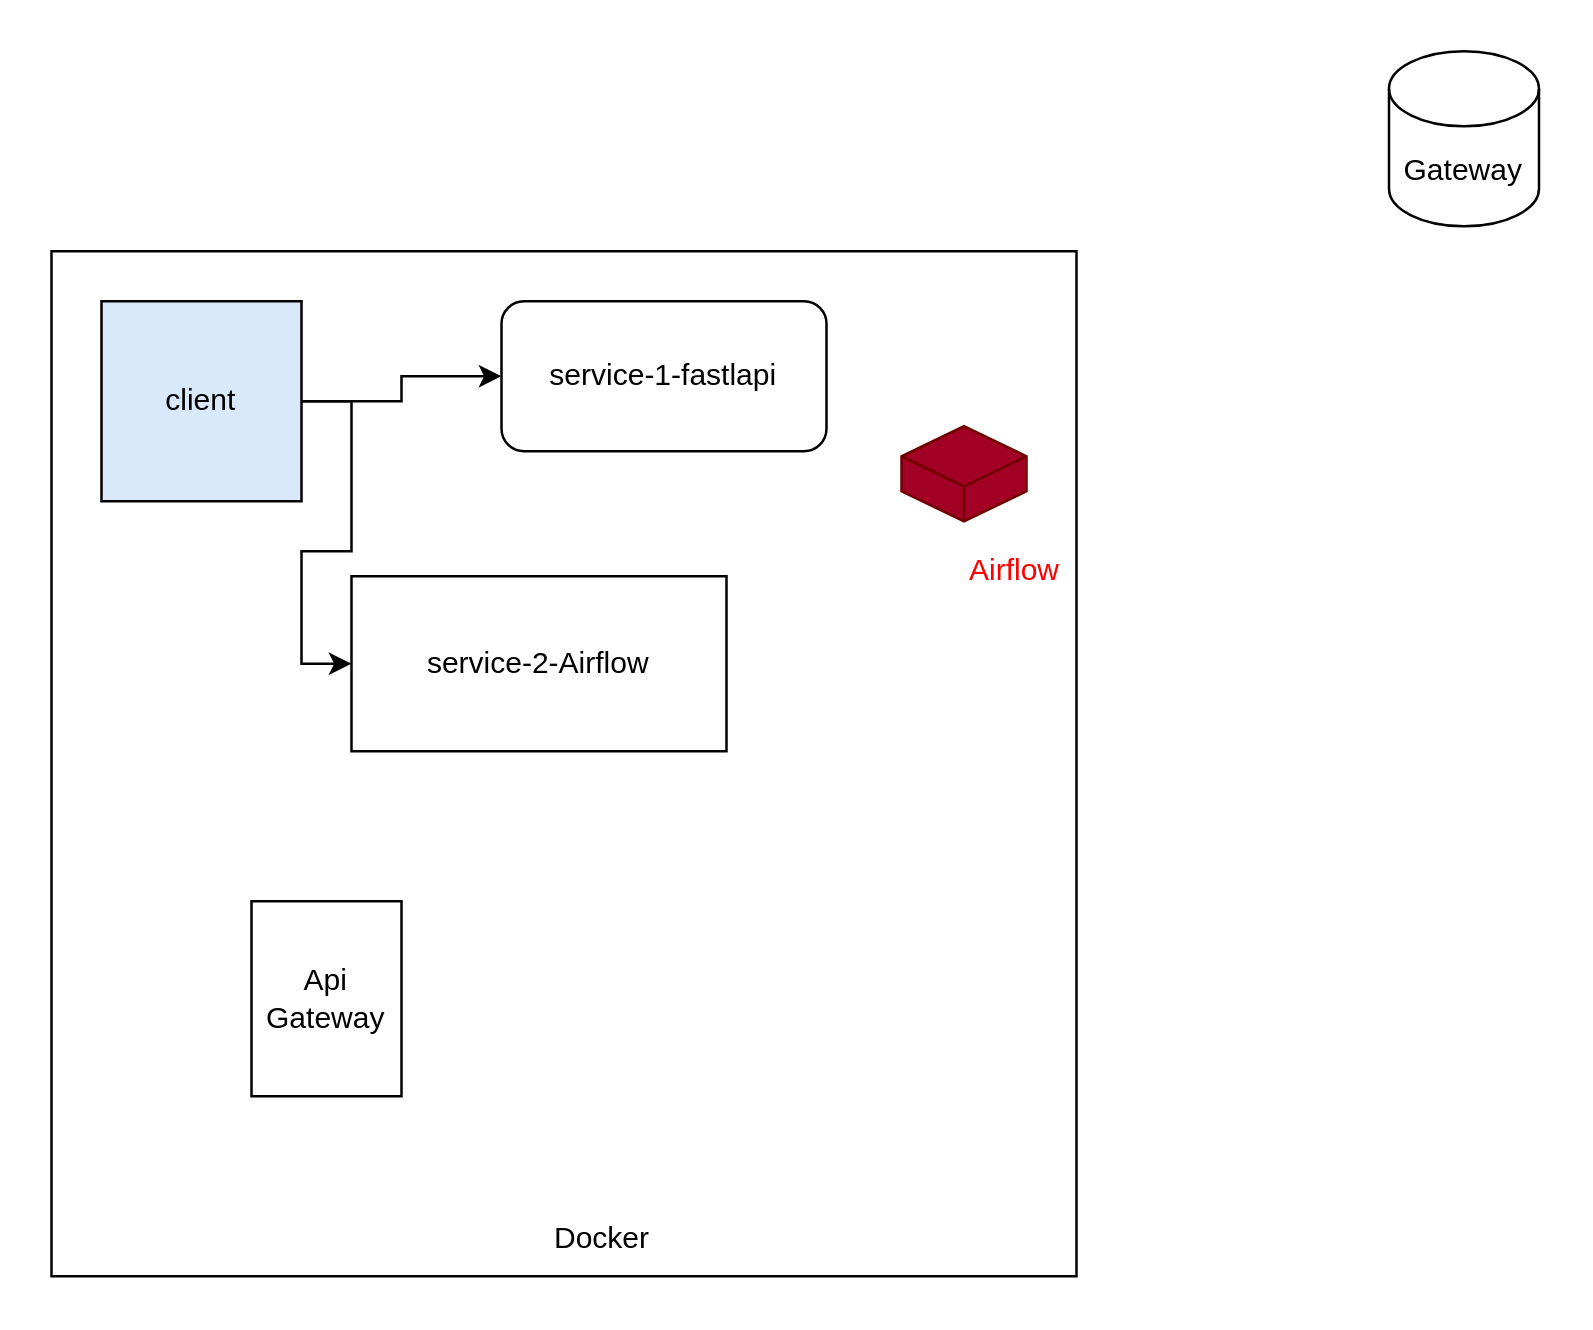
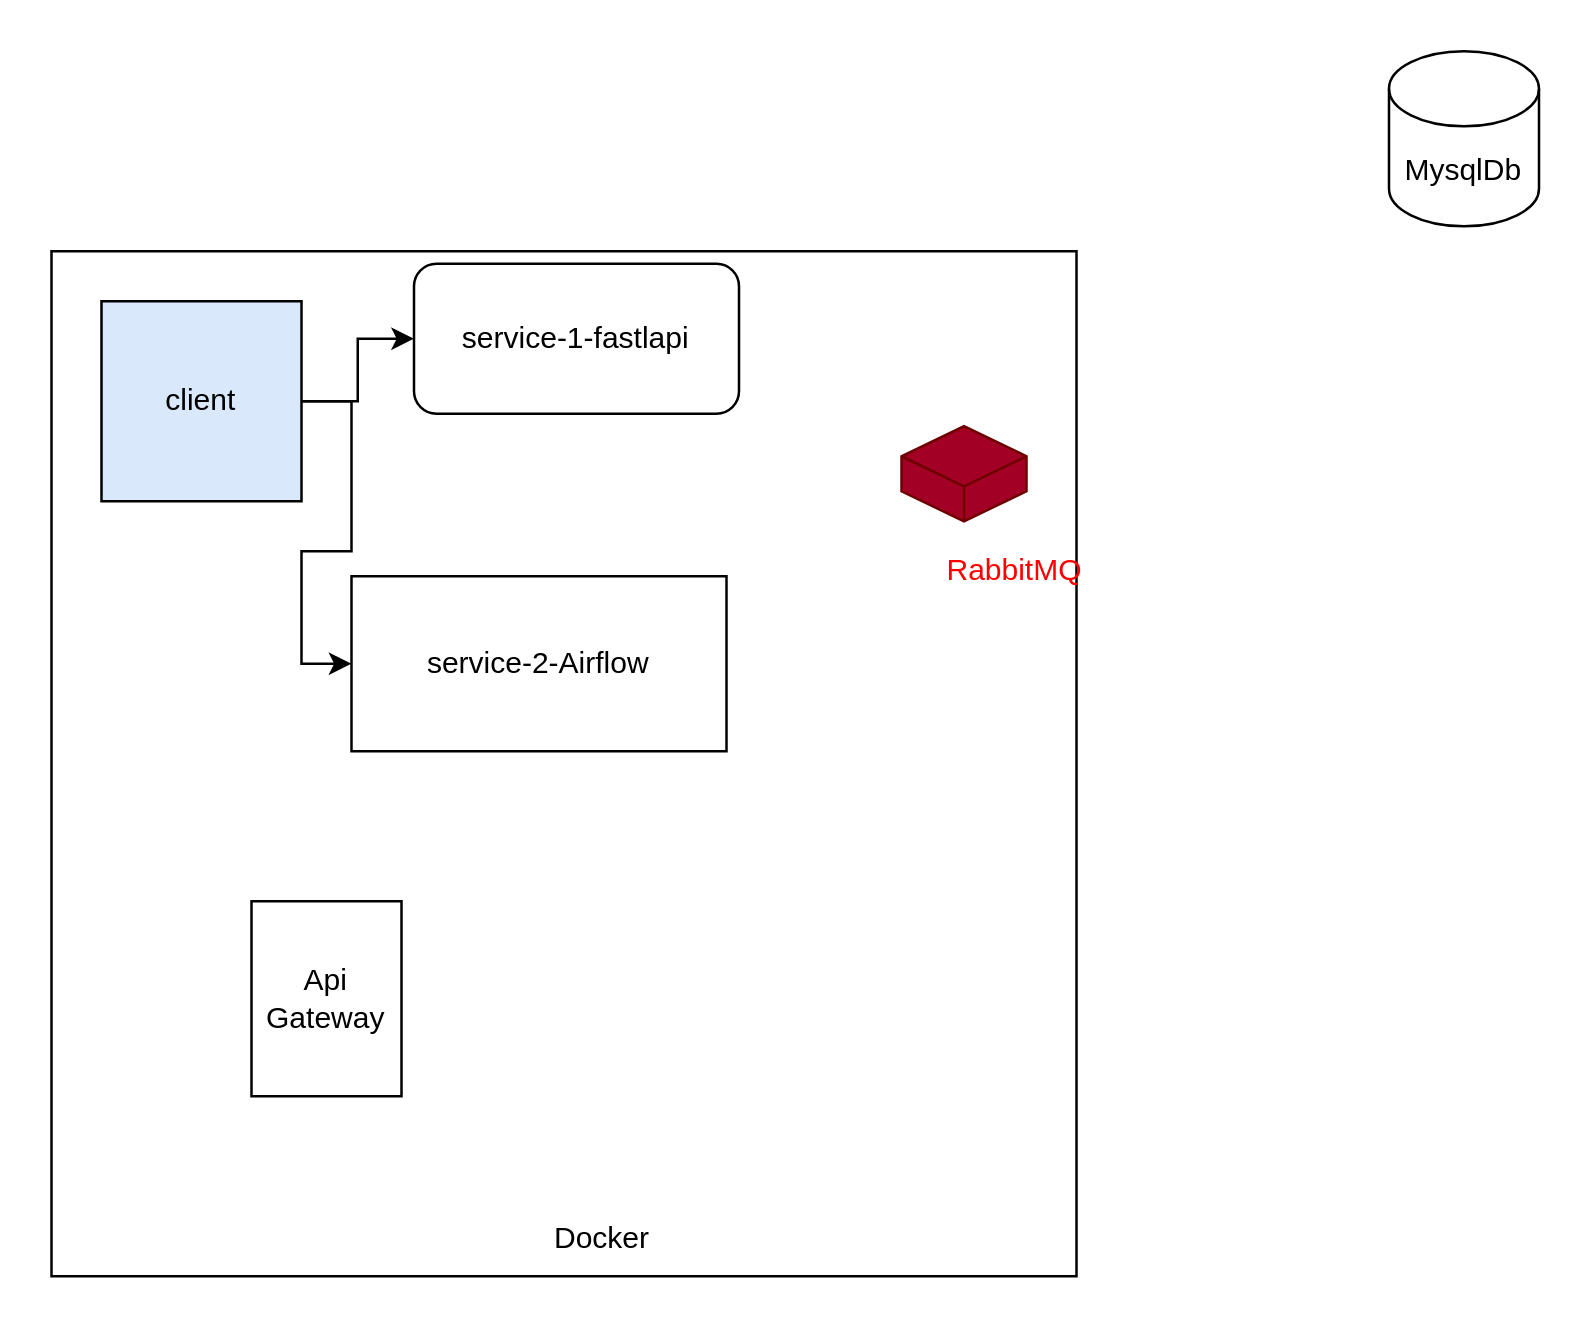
node "Gateway": label "Gateway" -> "MysqlDb"
node "service-1-fastlapi": moved (664, 376) -> (576, 339)
node "Airflow": label "Airflow" -> "RabbitMQ"
